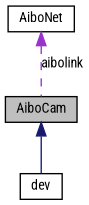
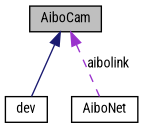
edge "AiboCam" -> "AiboNet": reversed
